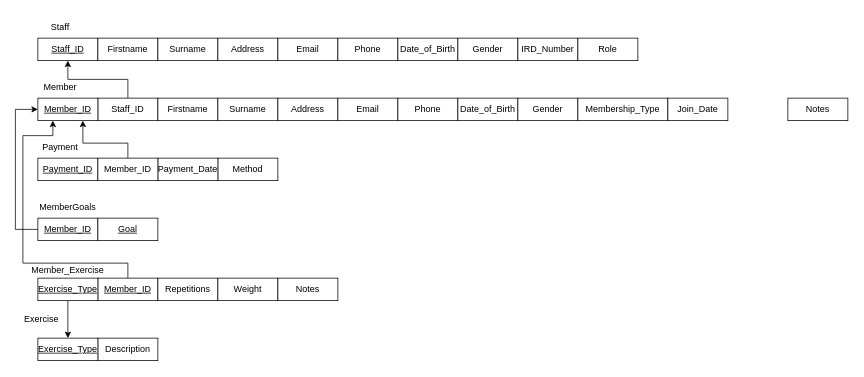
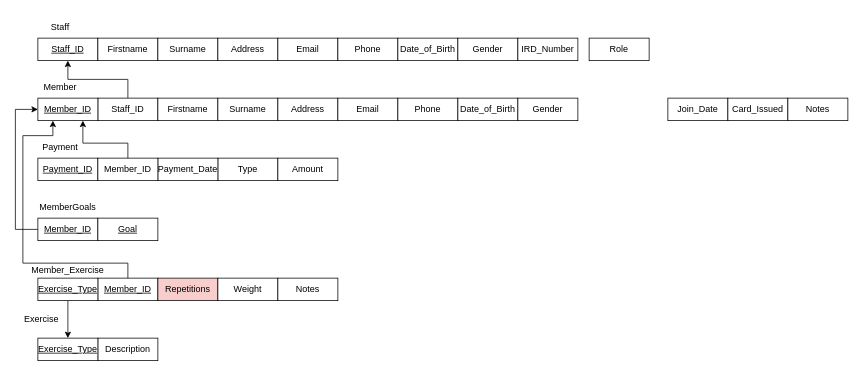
node "Role": moved (608, 49) -> (619, 49)
node "Membership_Type": removed
node "Card_Issued": added
node "Method": label "Method" -> "Type"
node "Amount": added
node "Repetitions": fillcolor #ffffff -> #f8cecc
